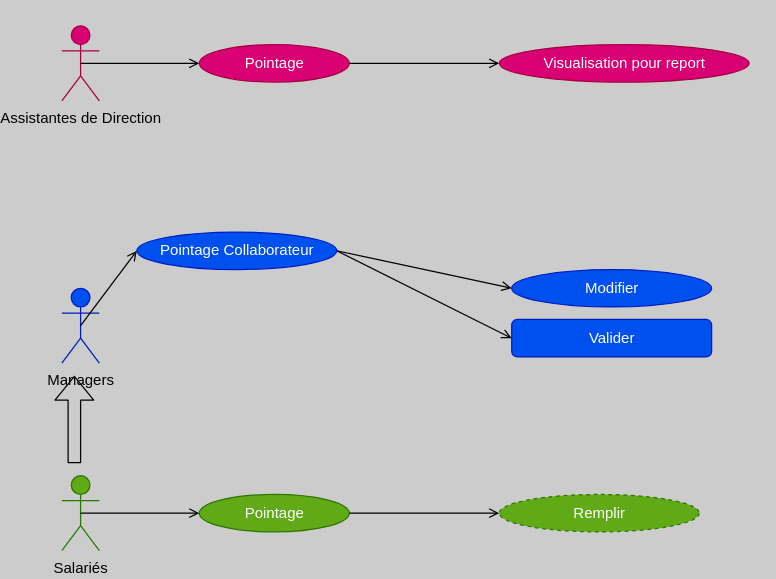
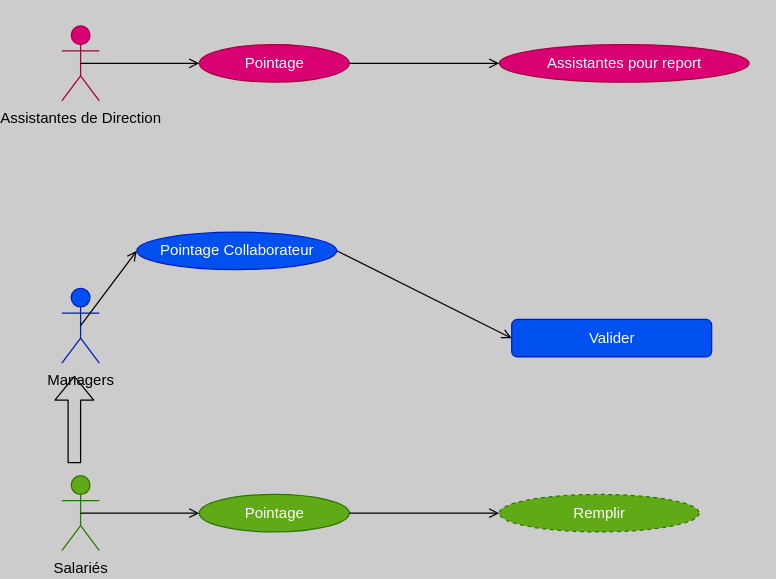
node "Visualisation pour report": label "Visualisation pour report" -> "Assistantes pour report"
edge "Pointage Collaborateur" -> "Modifier": removed
node "Modifier": removed
